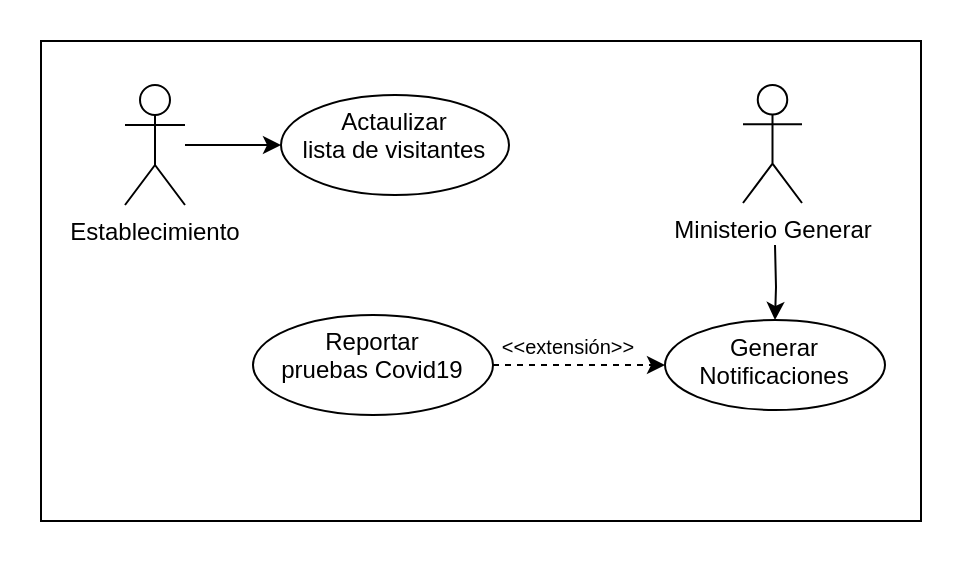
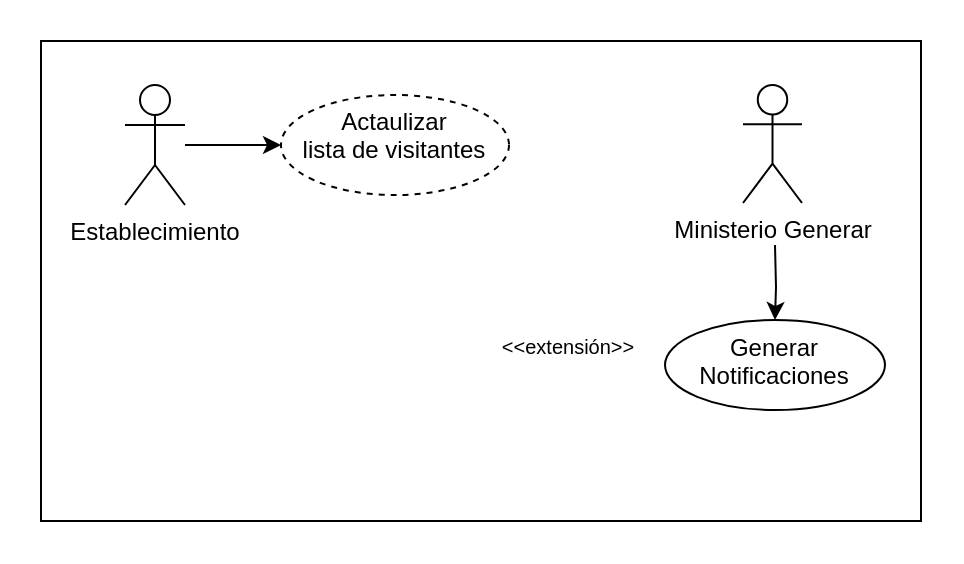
node "Actaulizar lista de visitantes": style solid -> dashed
node "Reportar pruebas Covid19": removed
edge "Reportar pruebas Covid19" -> "Generar Notificaciones": removed
